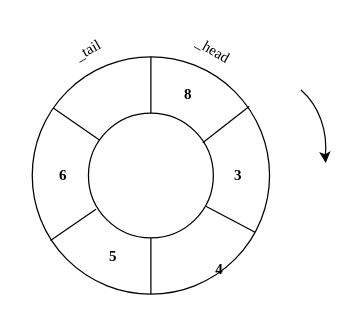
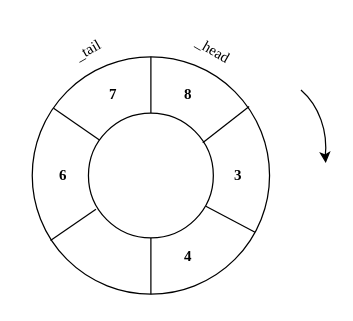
node "7": added
node "5": removed
node "4": moved (219, 269) -> (188, 257)
